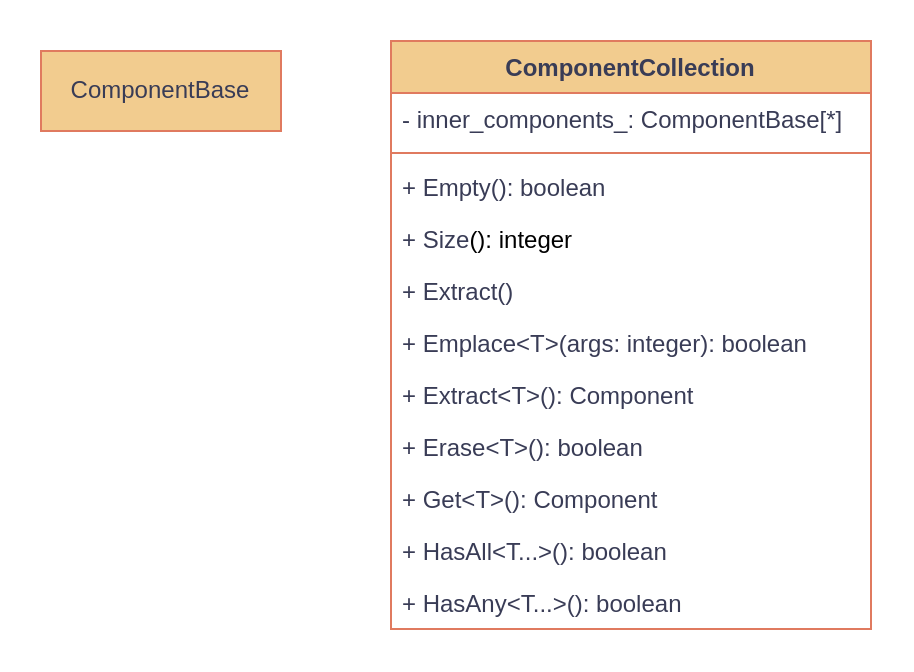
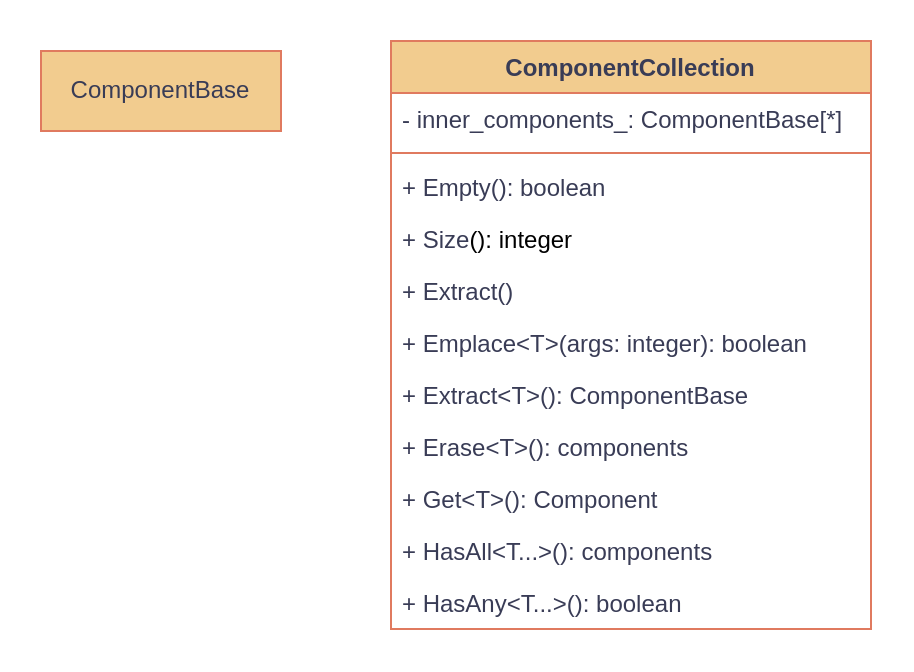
node "+ Extract<T>(): Component": label "+ Extract<T>(): Component" -> "+ Extract<T>(): ComponentBase"
node "+ Erase<T>(): boolean": label "+ Erase<T>(): boolean" -> "+ Erase<T>(): components"
node "+ HasAll<T...>(): boolean": label "+ HasAll<T...>(): boolean" -> "+ HasAll<T...>(): components"
